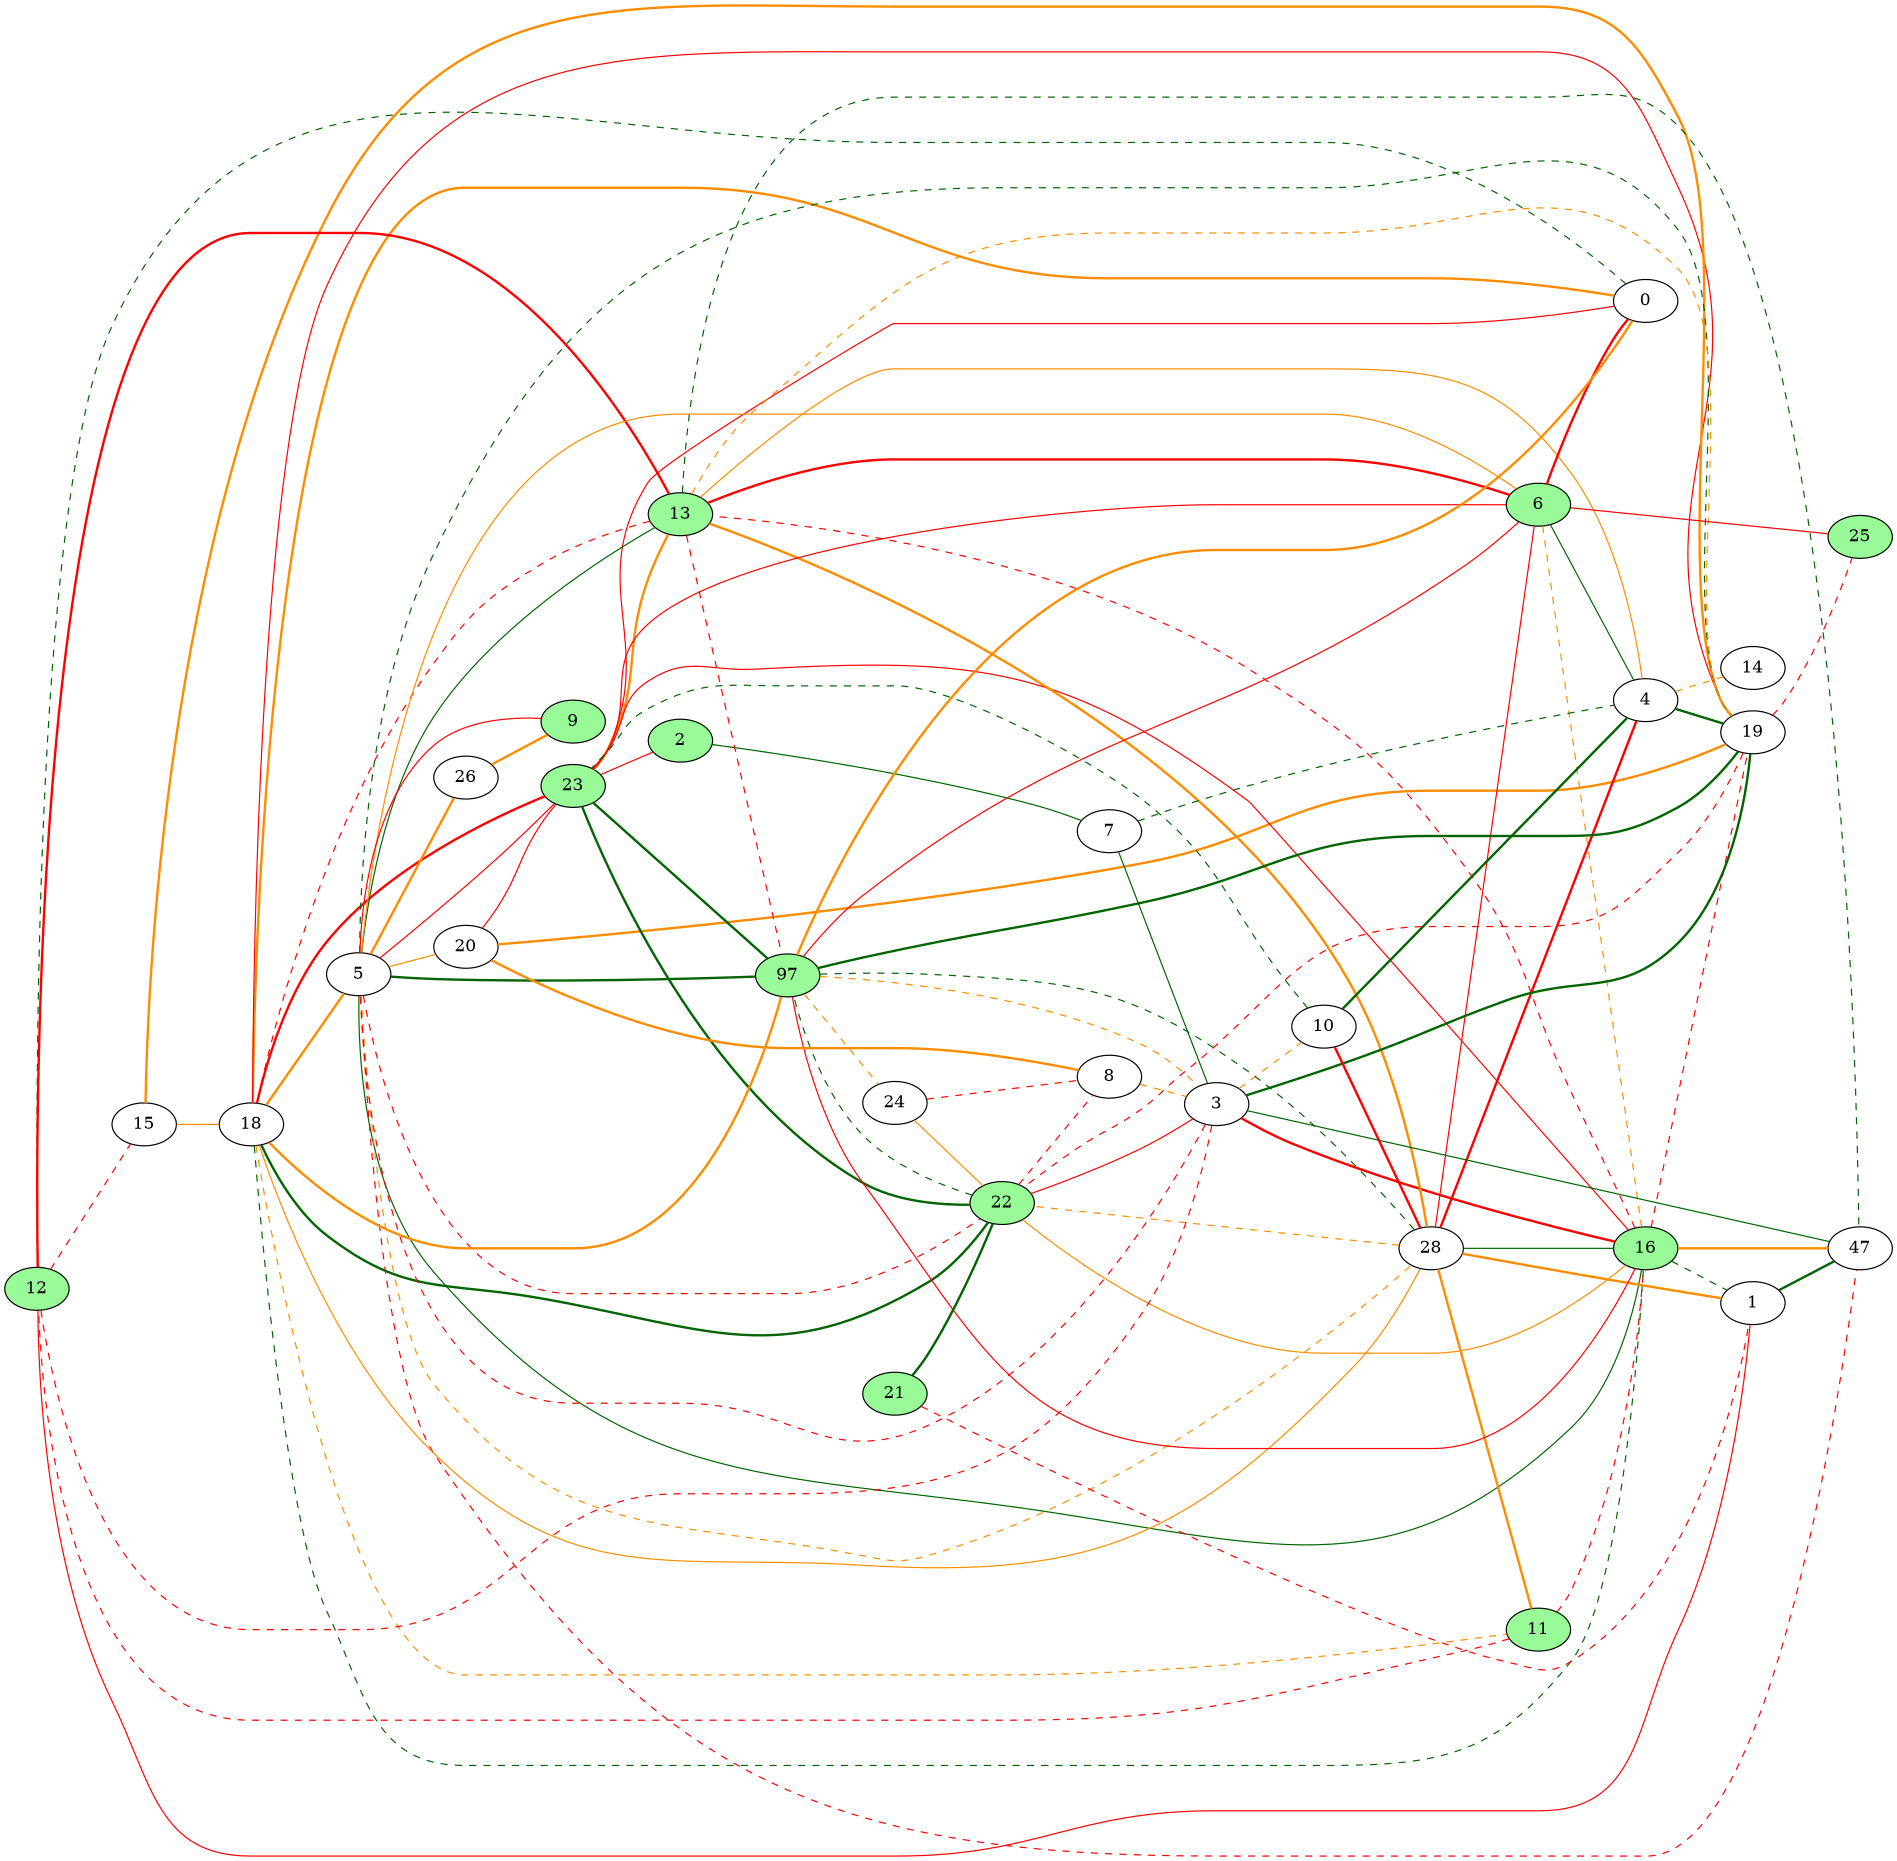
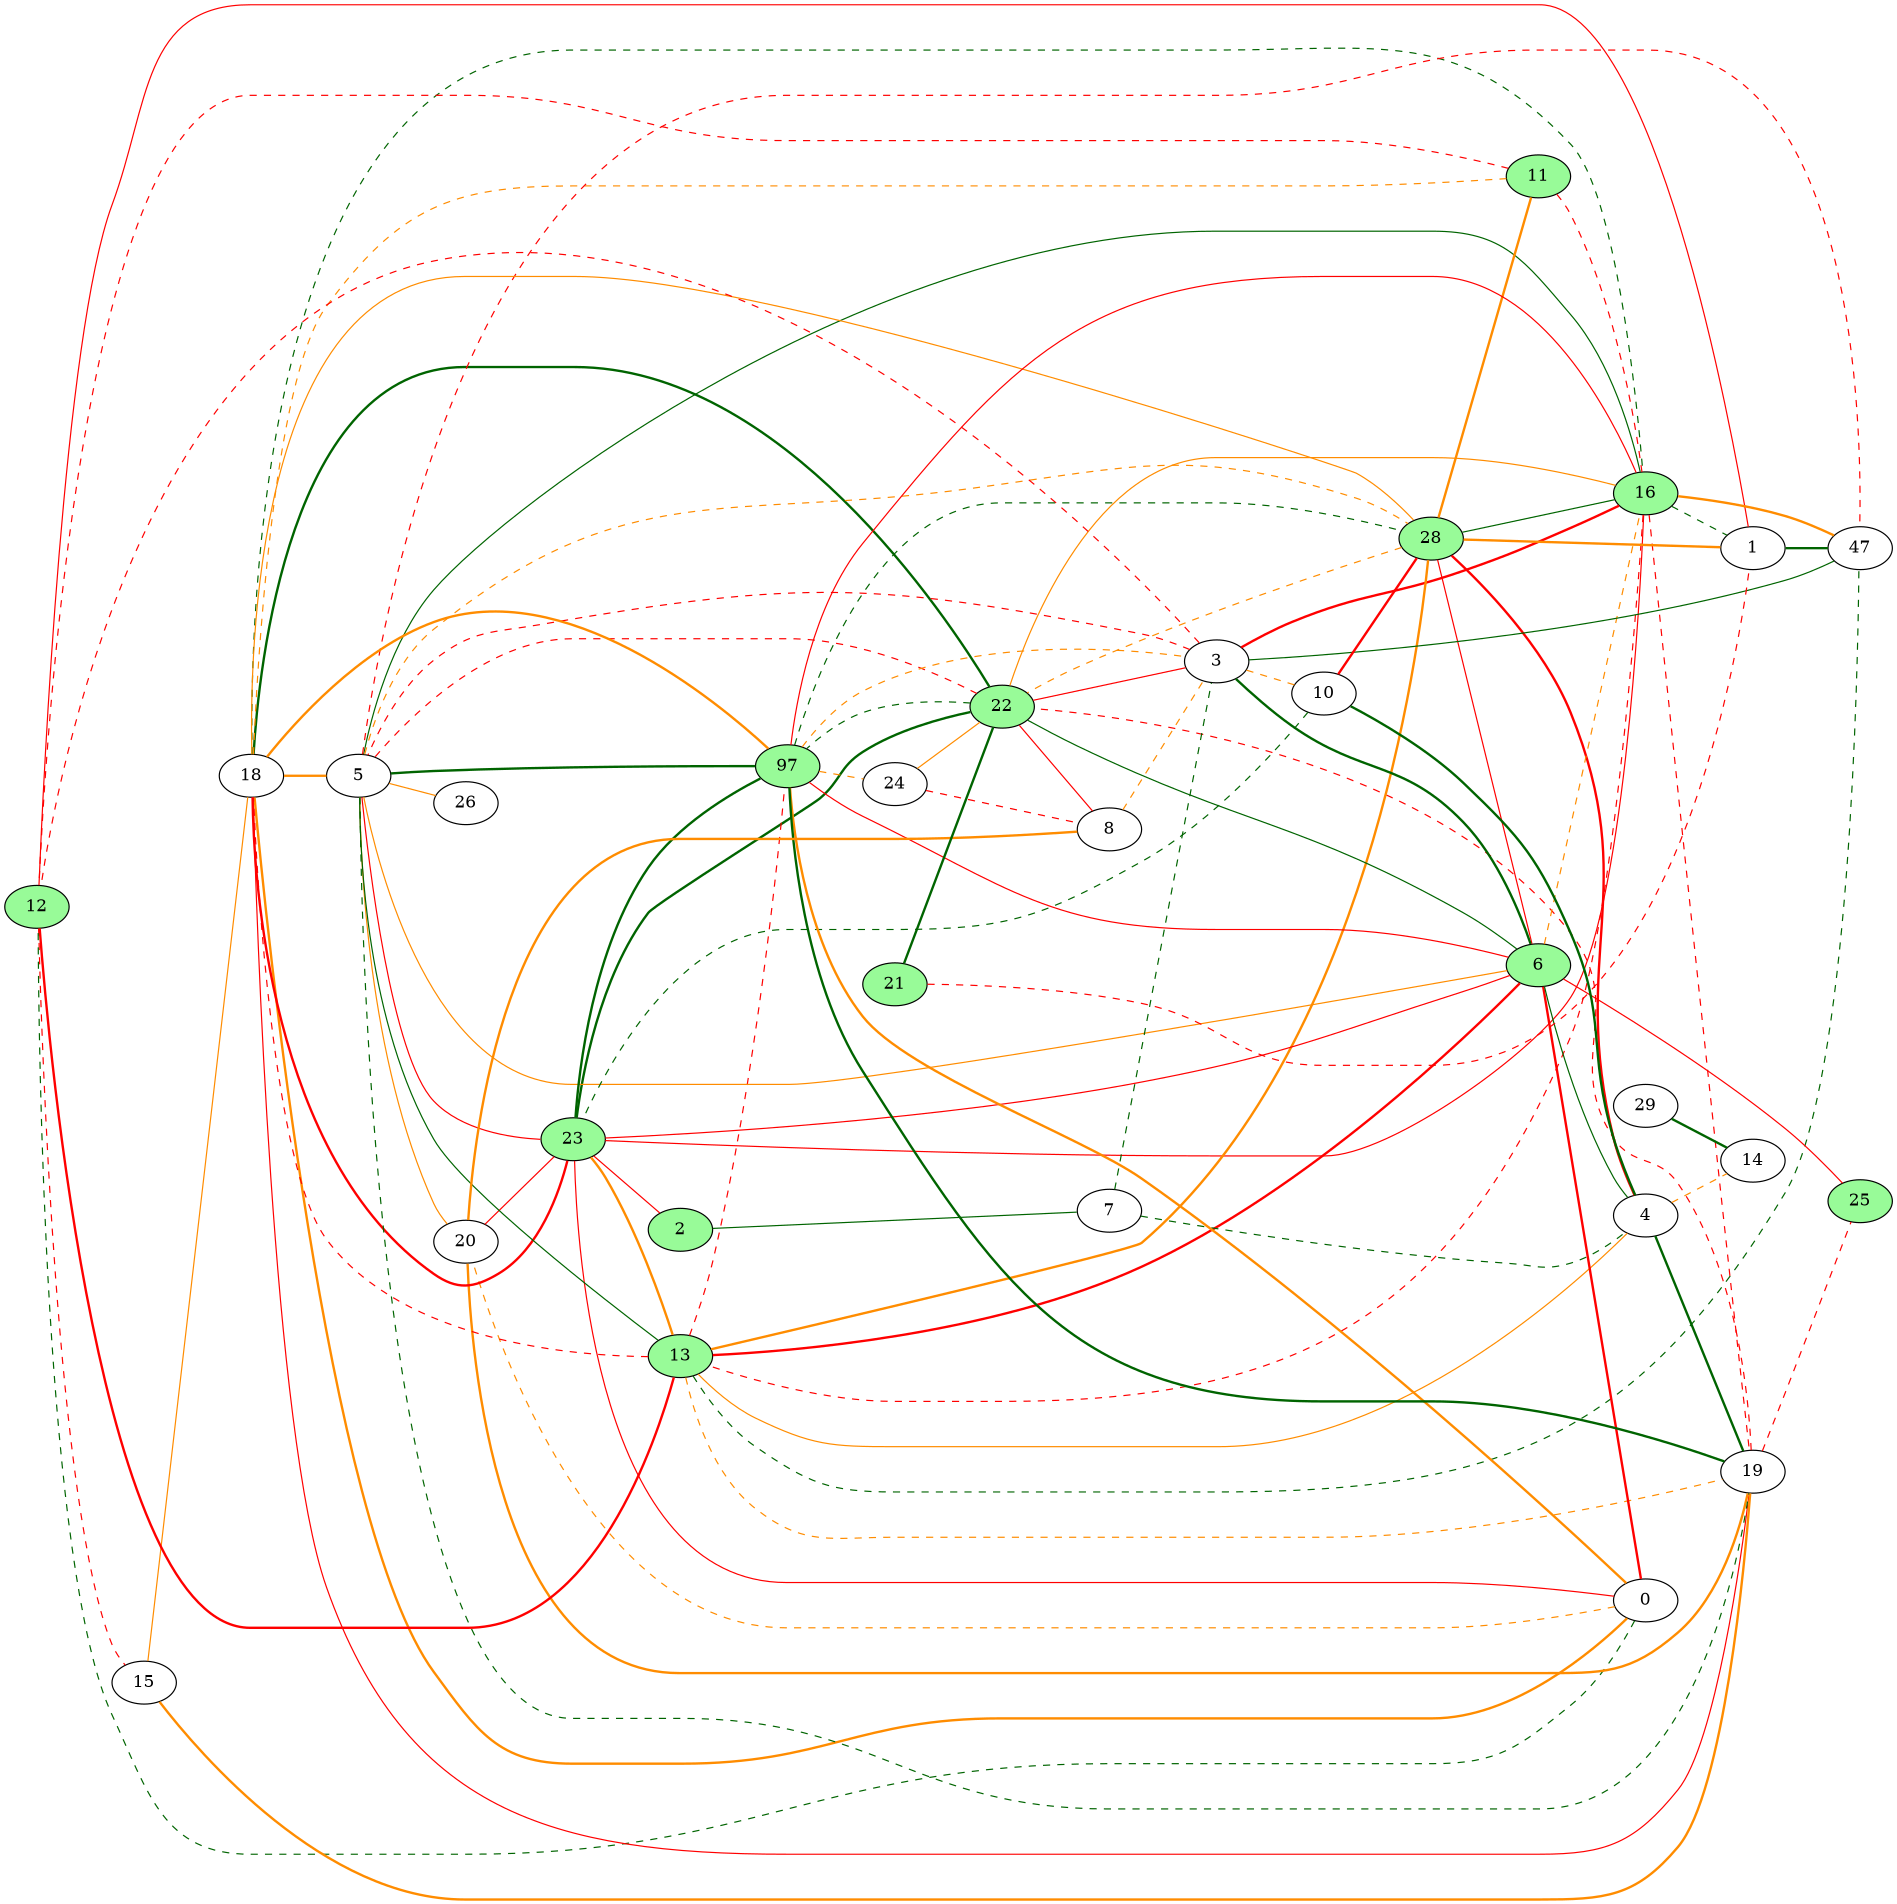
node "9": removed
edge "22" -- "6": added
edge "26" -- "5": style bold -> solid
edge "7" -- "3": style solid -> dashed
edge "19" -- "3": now "6" -- "3"
node "29": added
edge "8" -- "22": style dashed -> solid
node "28": fillcolor white -> palegreen
edge "20" -- "0": added
